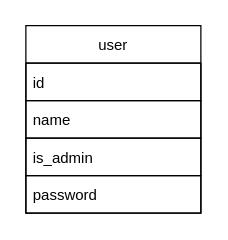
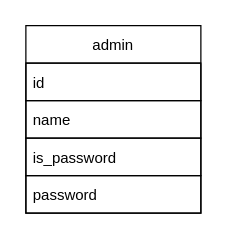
node "user": label "user" -> "admin"
node "is_admin": label "is_admin" -> "is_password"
